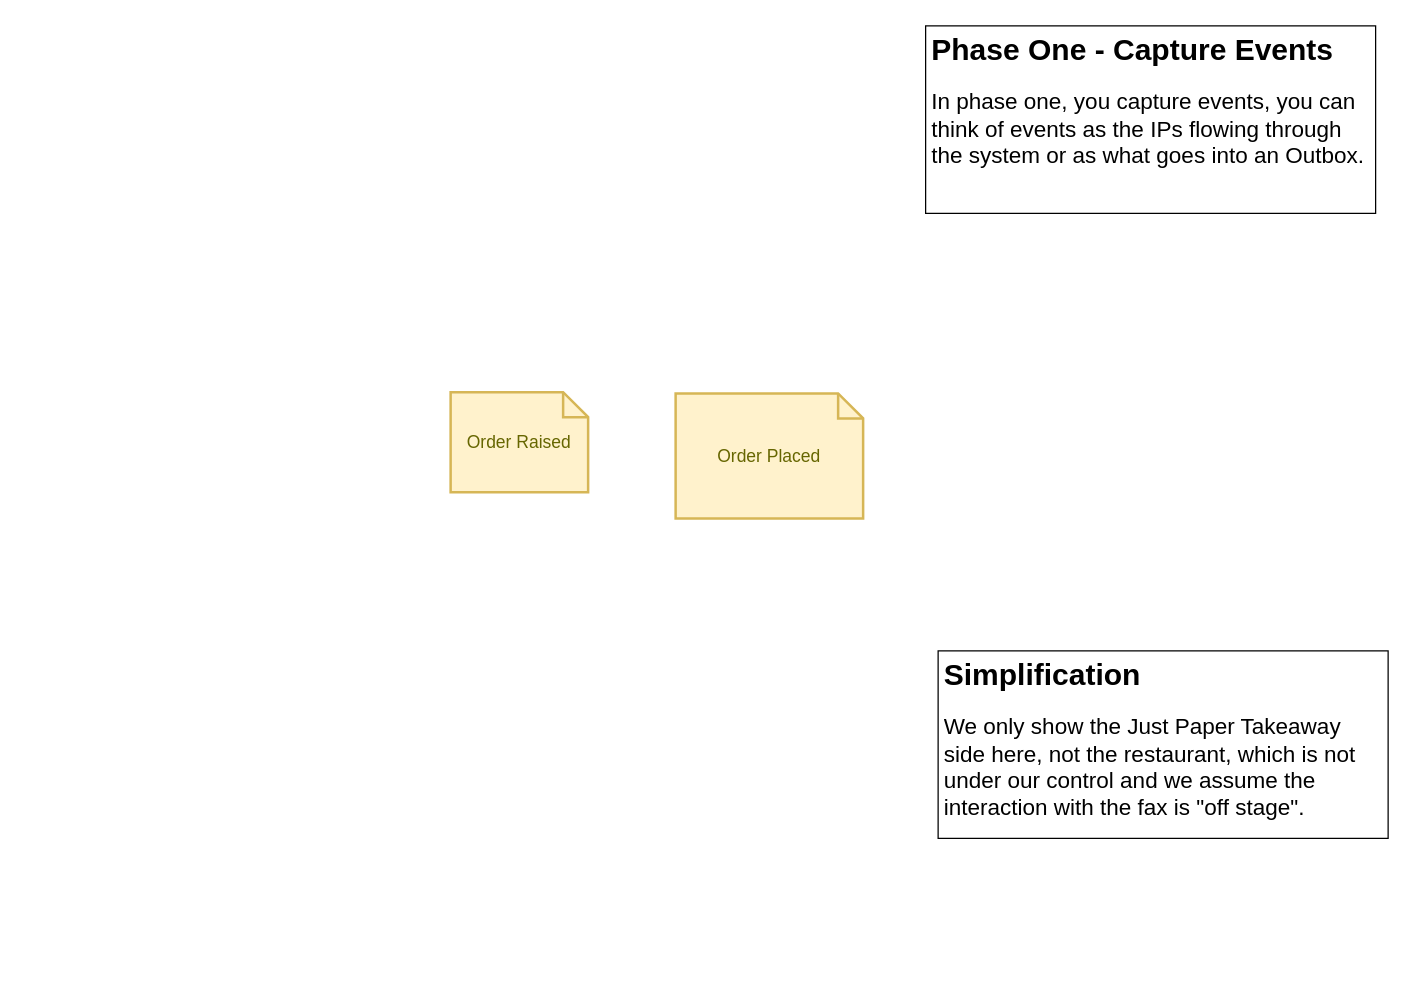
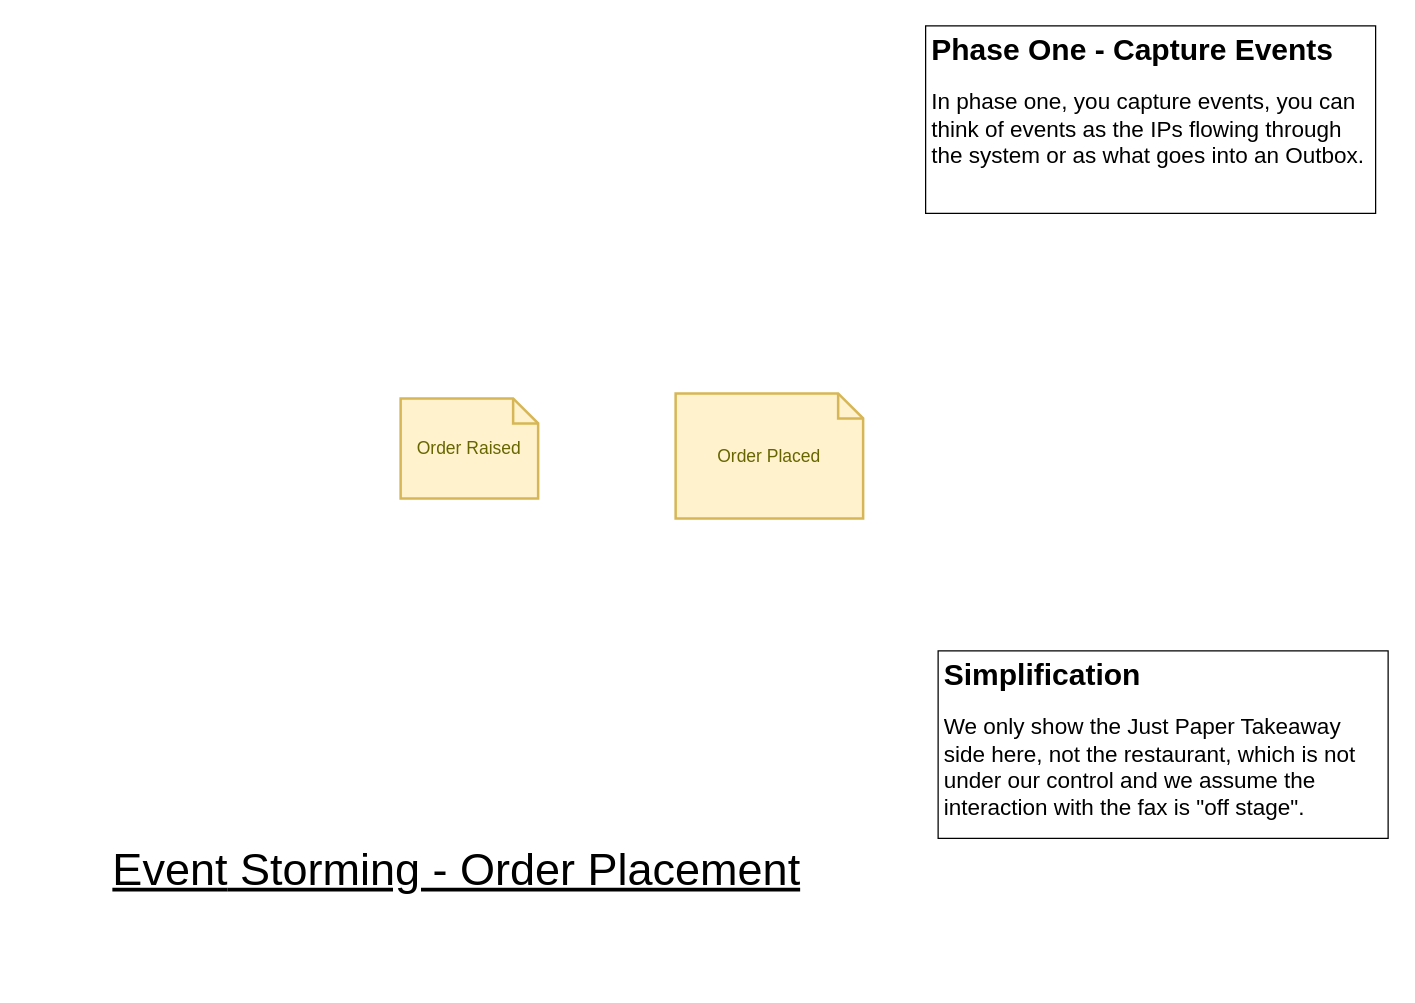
node "Order Raised": moved (519, 442) -> (469, 448)
node "Event Storming - Order Placement": added
